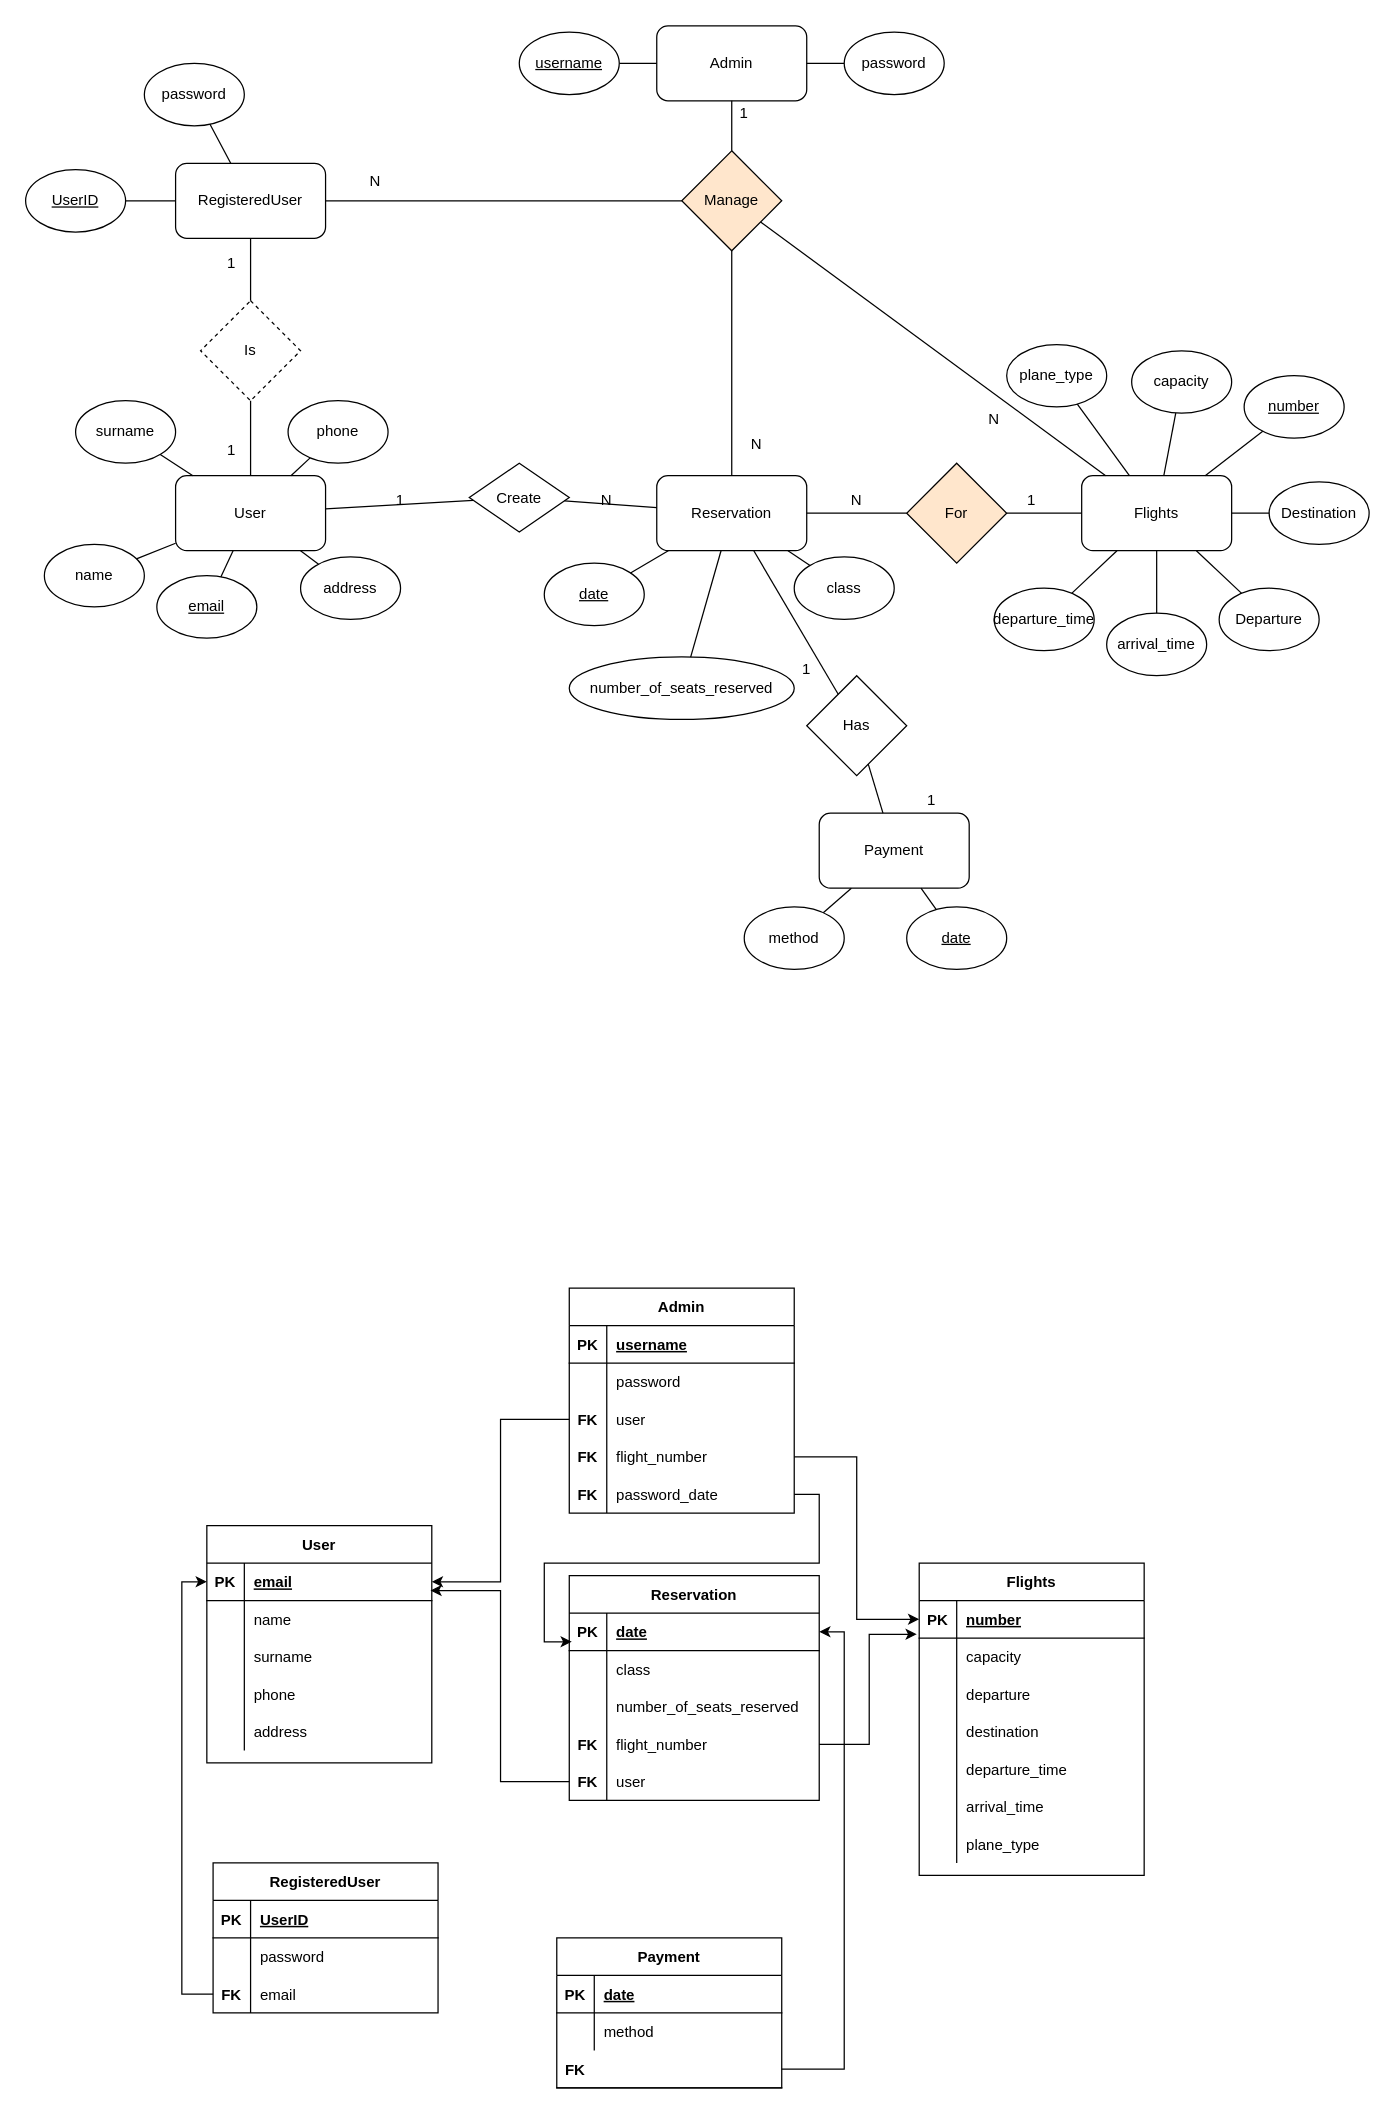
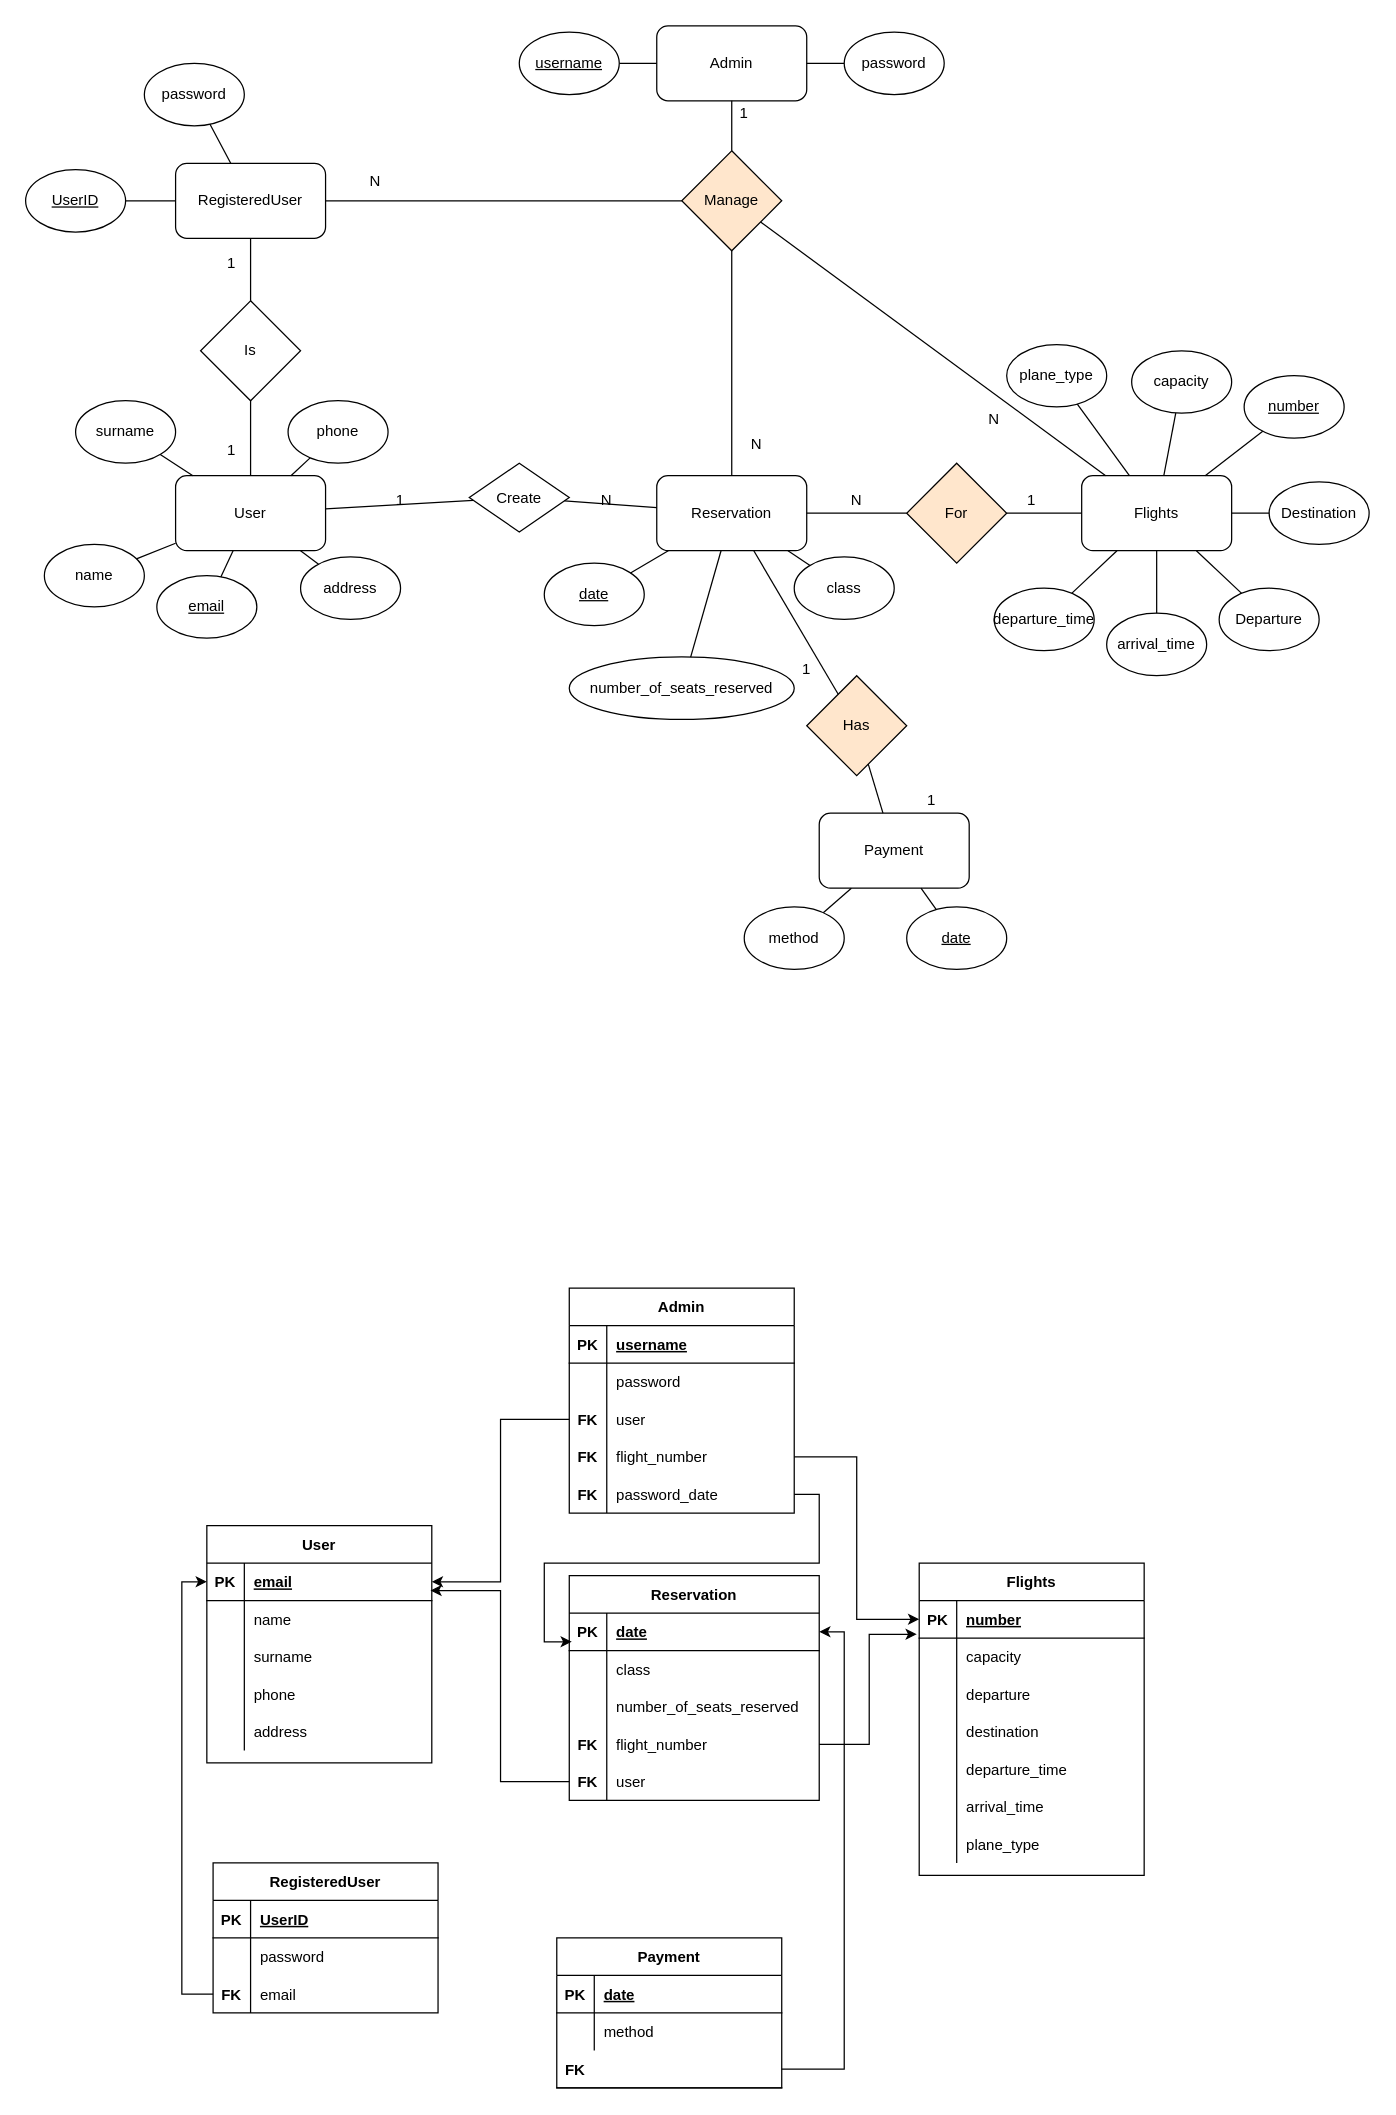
node "Is": style dashed -> solid
node "Has": fillcolor #ffffff -> #ffe6cc
